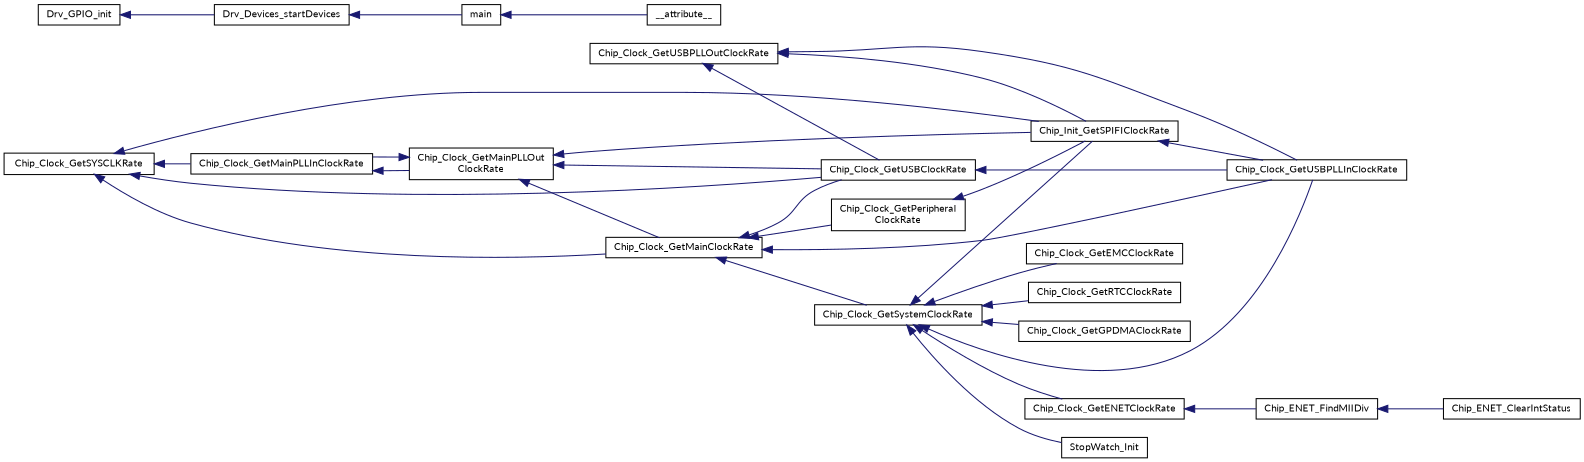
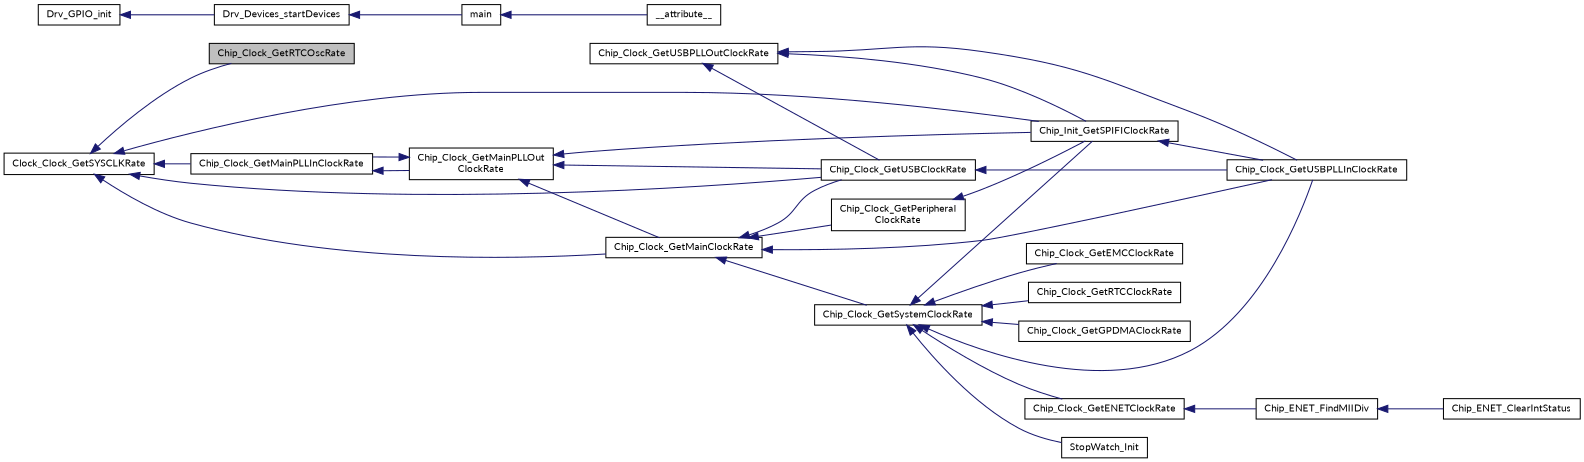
node "Chip_Clock_GetRTCOscRate": added
node "Chip_Clock_GetSYSCLKRate": label "Chip_Clock_GetSYSCLKRate" -> "Clock_Clock_GetSYSCLKRate"
